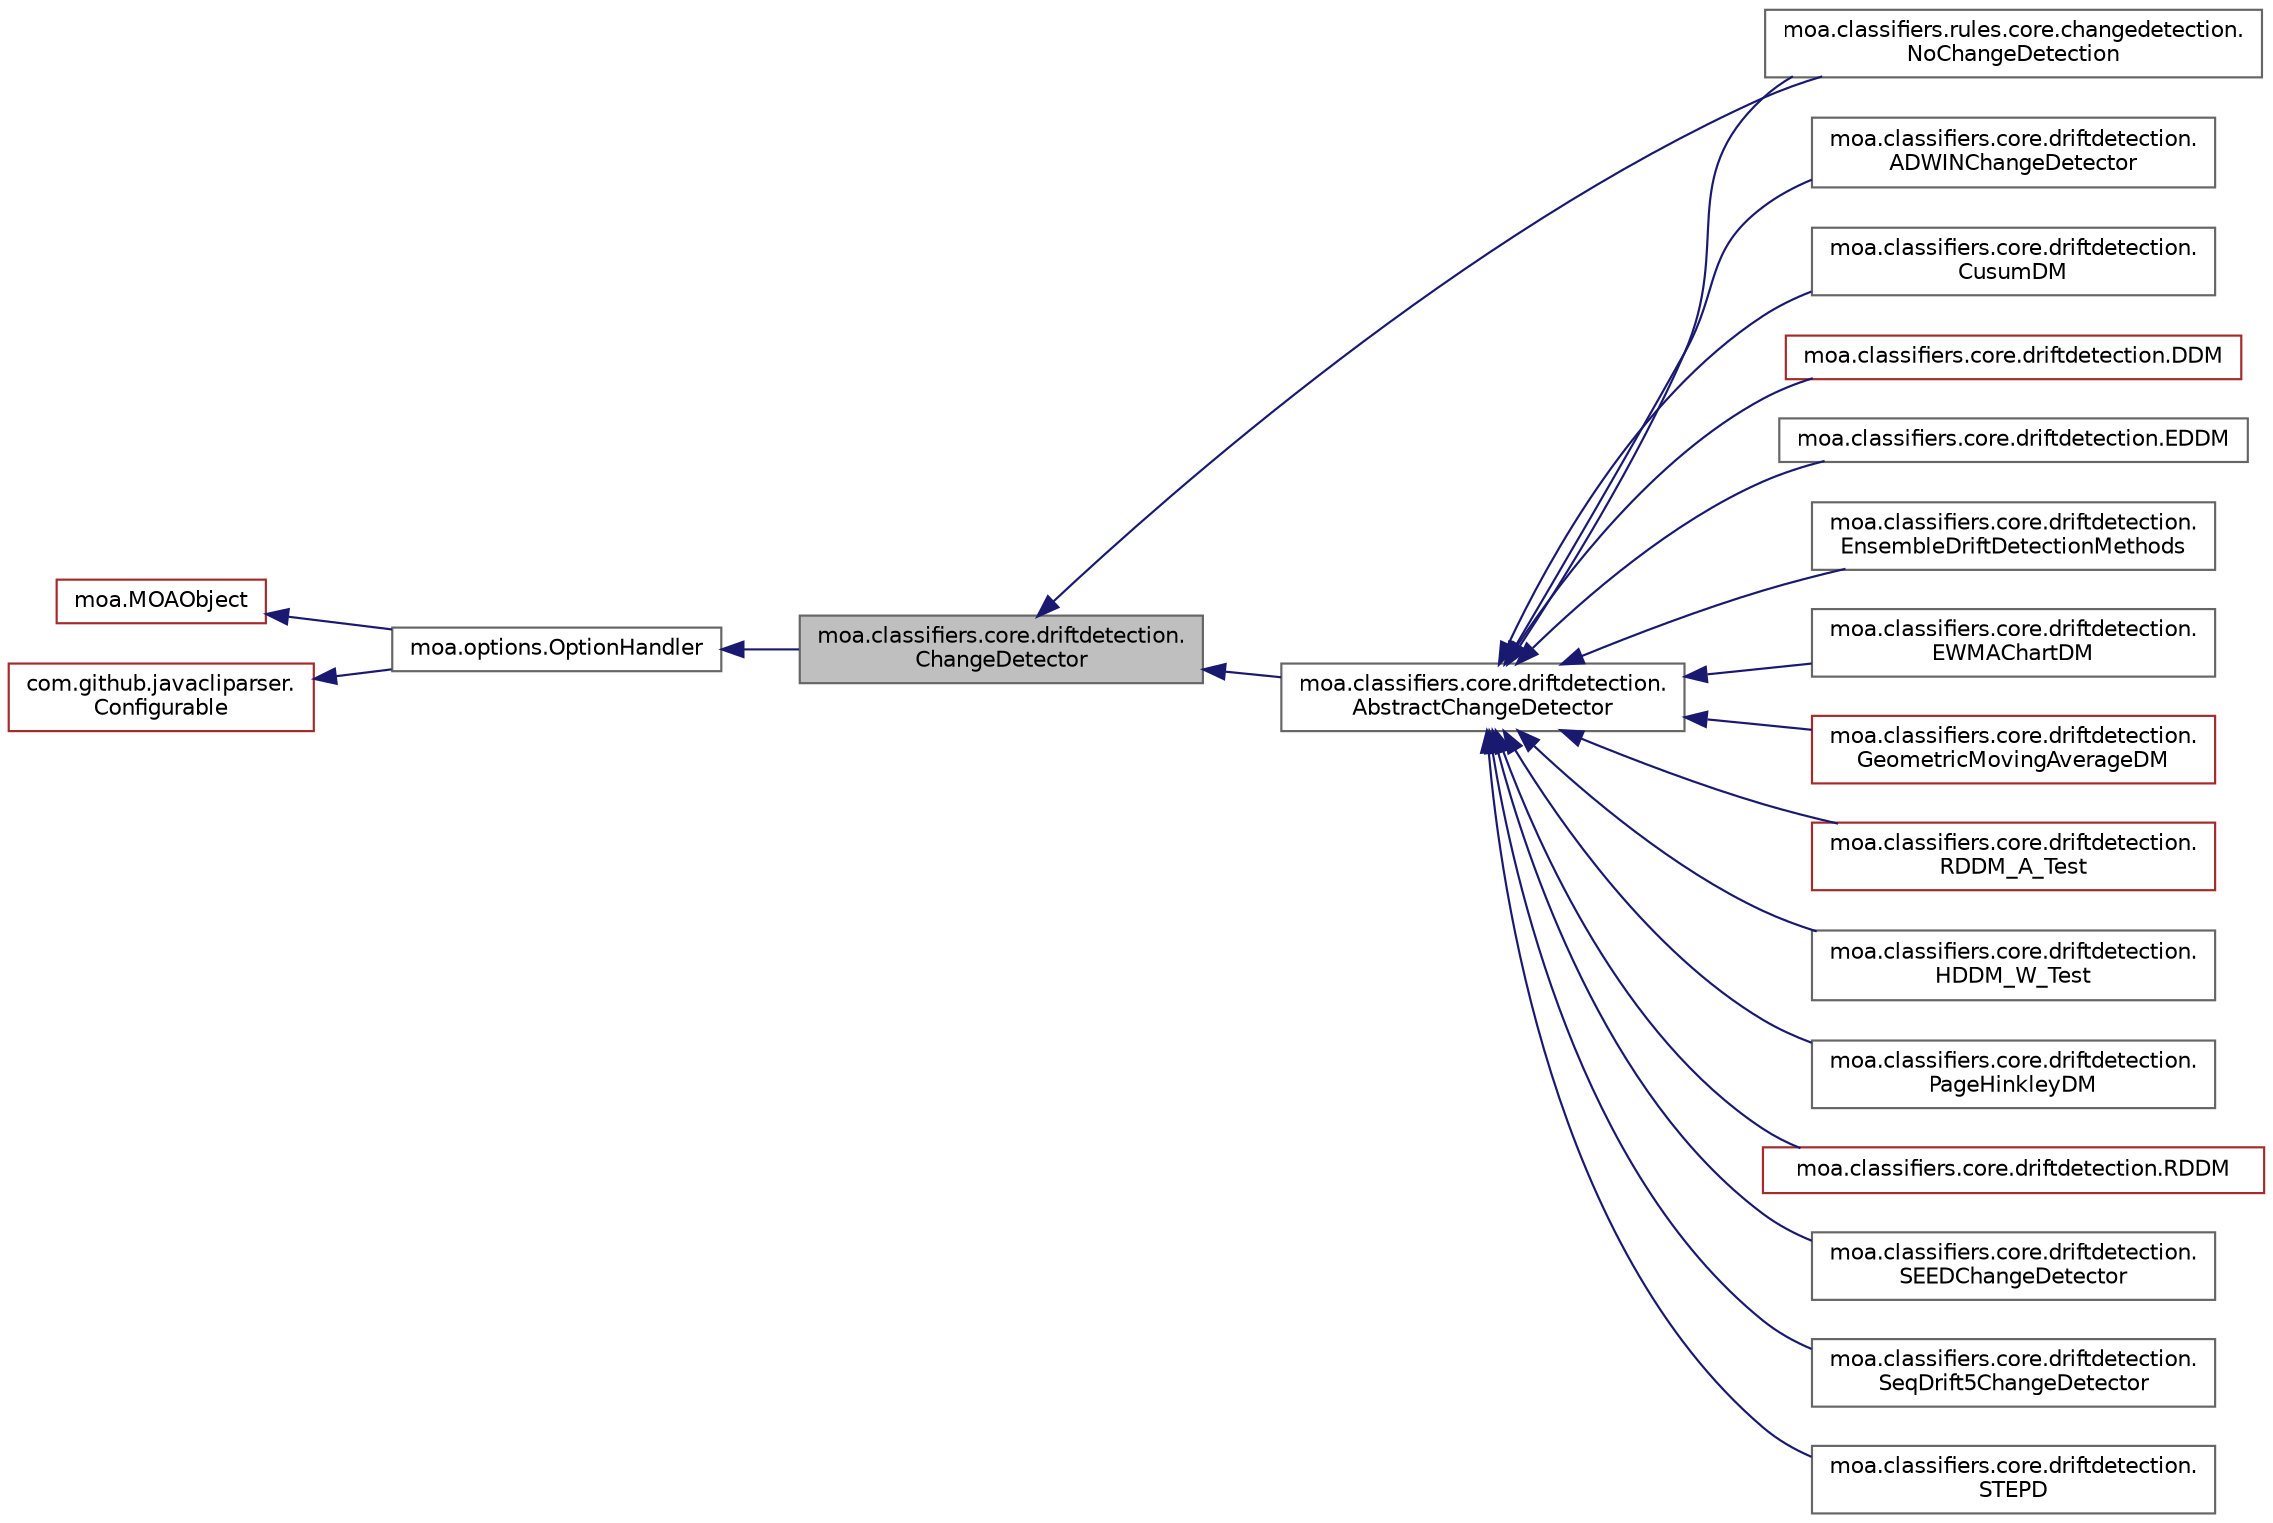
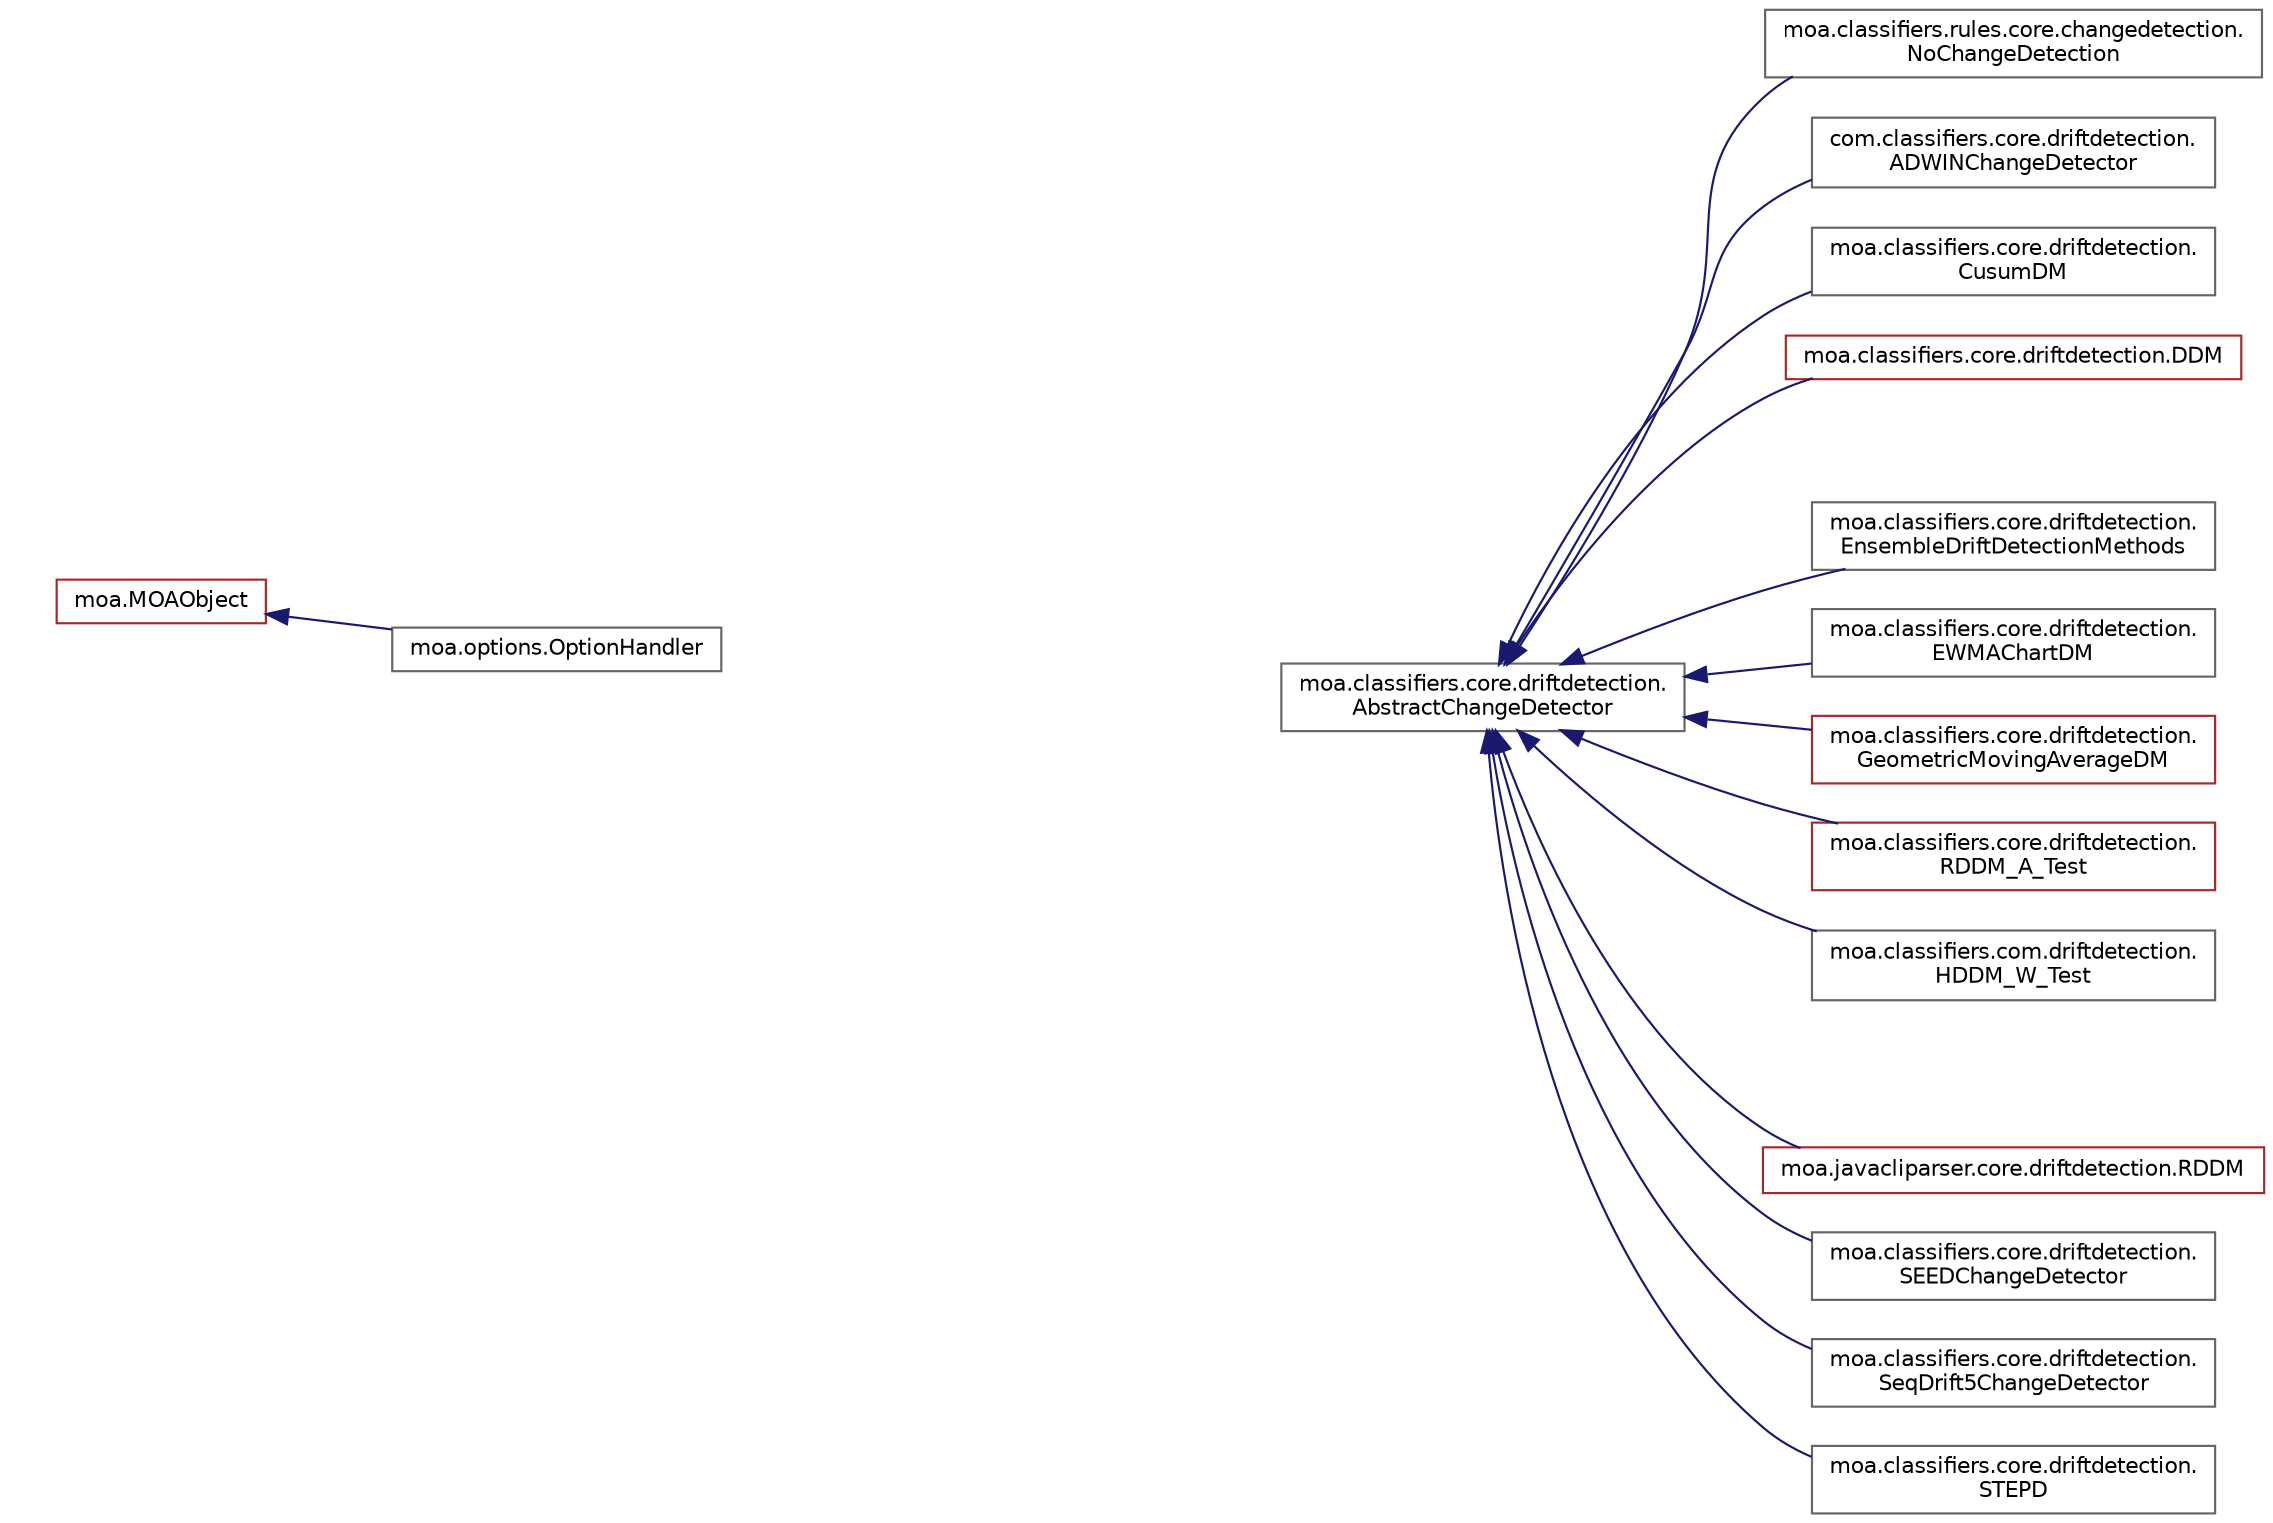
node "moa.classifiers.core.driftdetection. ADWINChangeDetector": label "moa.classifiers.core.driftdetection. ADWINChangeDetector" -> "com.classifiers.core.driftdetection. ADWINChangeDetector"
node "moa.classifiers.core.driftdetection.EDDM": removed
node "moa.classifiers.core.driftdetection. ChangeDetector": removed
node "com.github.javacliparser. Configurable": removed
node "moa.classifiers.core.driftdetection. HDDM_W_Test": label "moa.classifiers.core.driftdetection. HDDM_W_Test" -> "moa.classifiers.com.driftdetection. HDDM_W_Test"
node "moa.classifiers.core.driftdetection. PageHinkleyDM": removed
node "moa.classifiers.core.driftdetection.RDDM": label "moa.classifiers.core.driftdetection.RDDM" -> "moa.javacliparser.core.driftdetection.RDDM"
